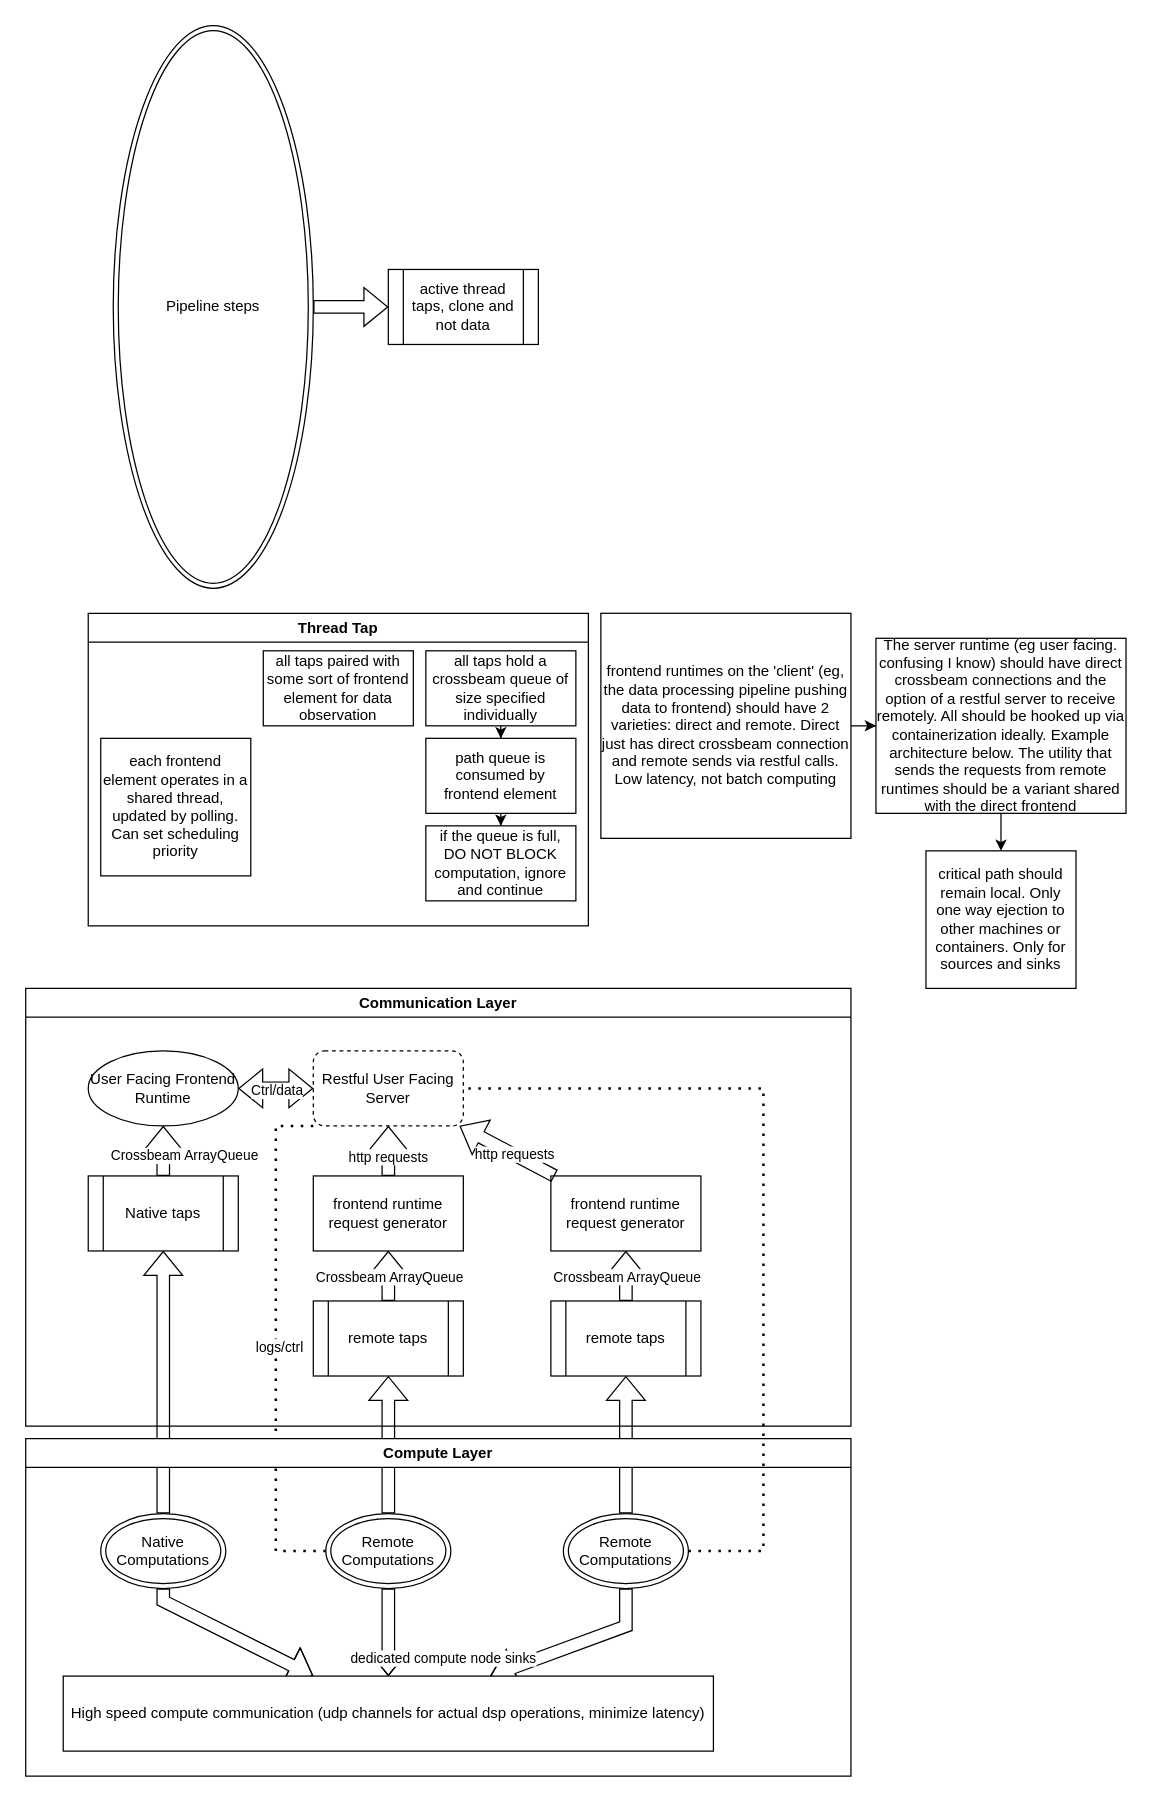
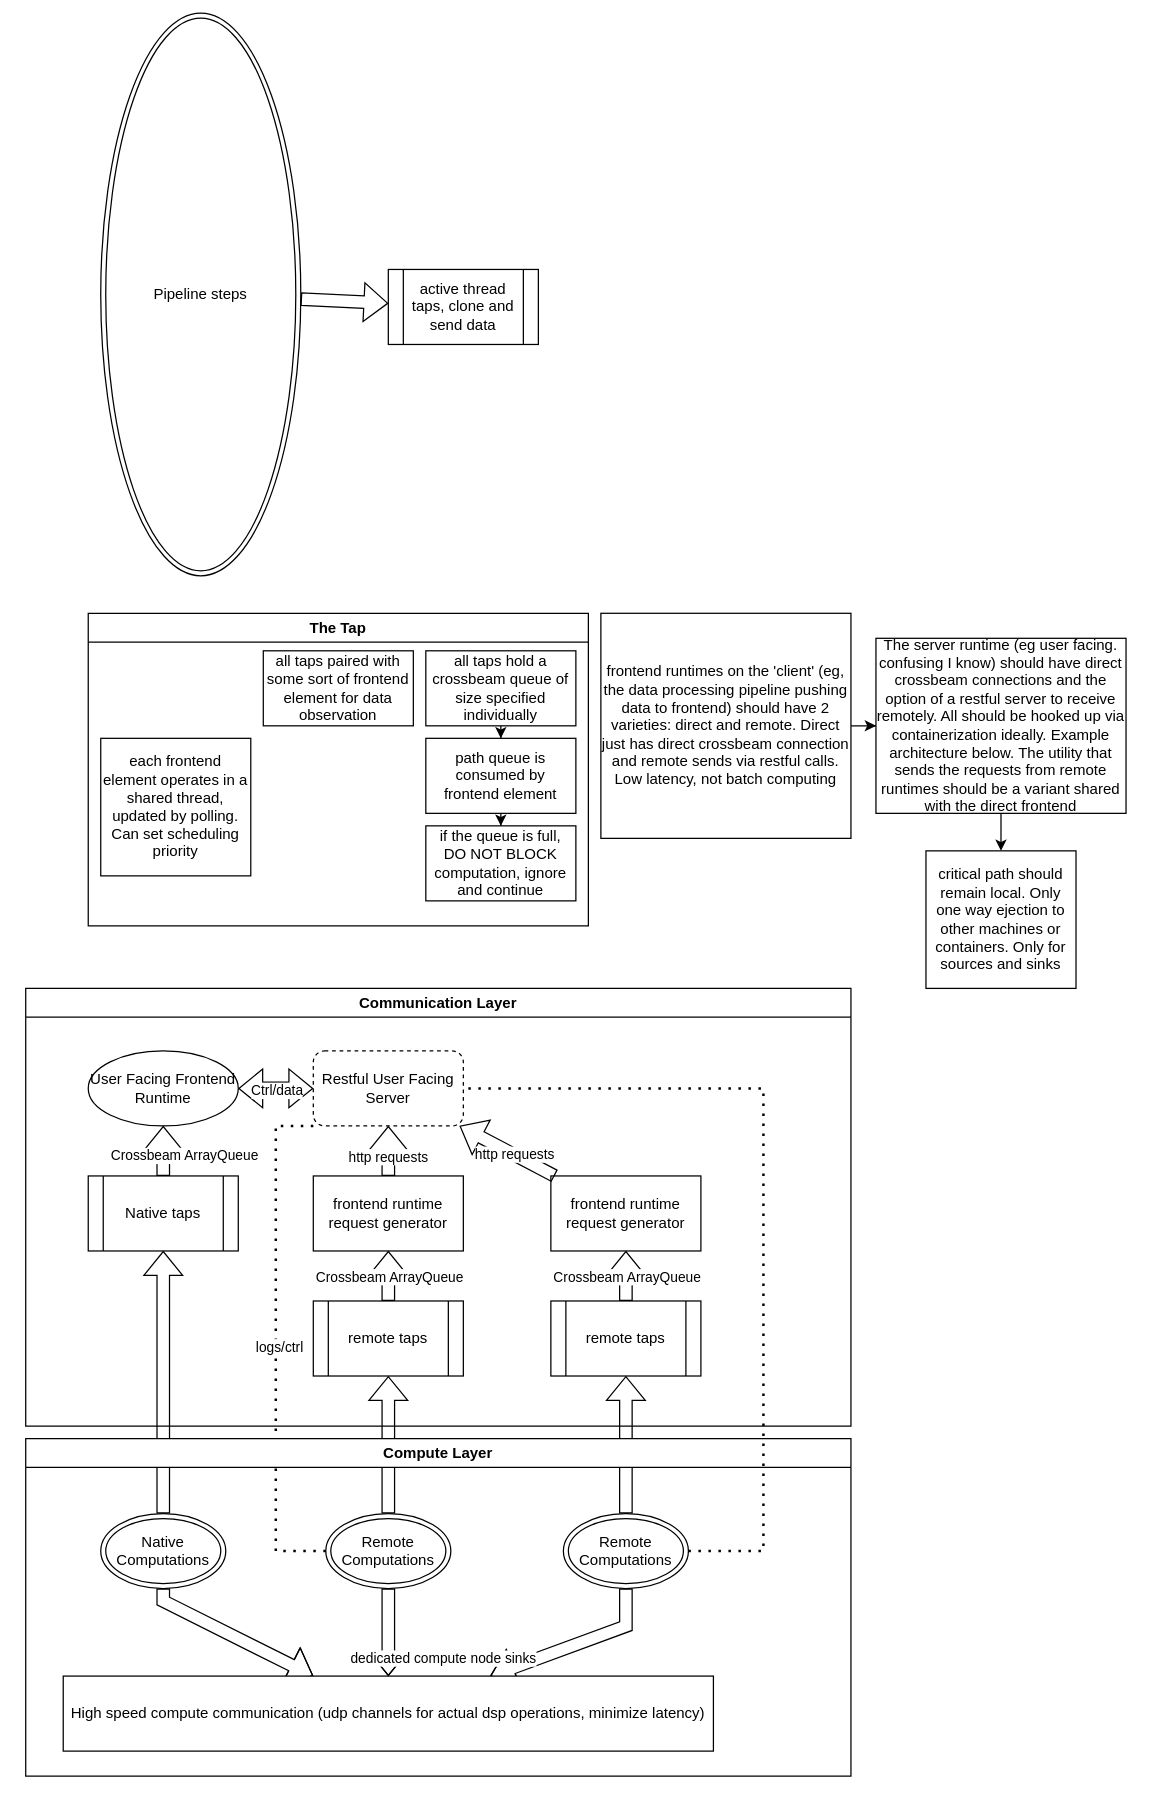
node "Pipeline steps": moved (213, 307) -> (201, 294)
node "active thread taps, clone and not data": label "active thread taps, clone and not data" -> "active thread taps, clone and send data"
node "Thread Tap": label "Thread Tap" -> "The Tap"
